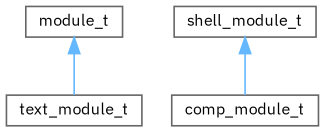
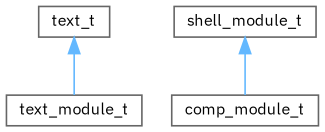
node "module_t": label "module_t" -> "text_t"
